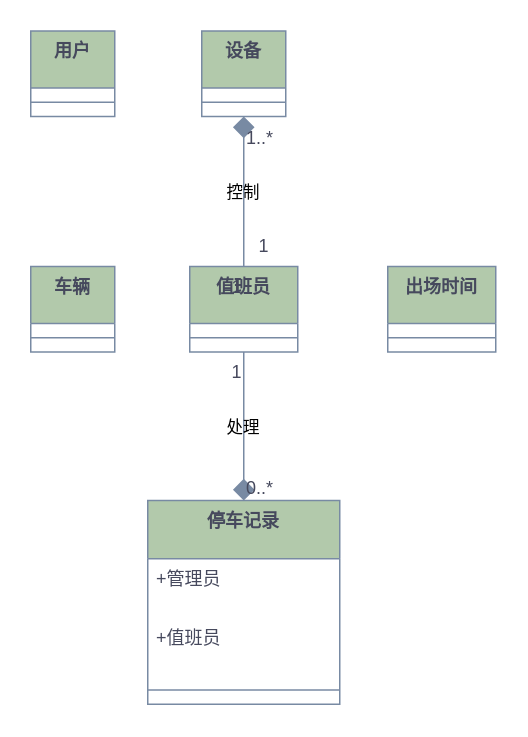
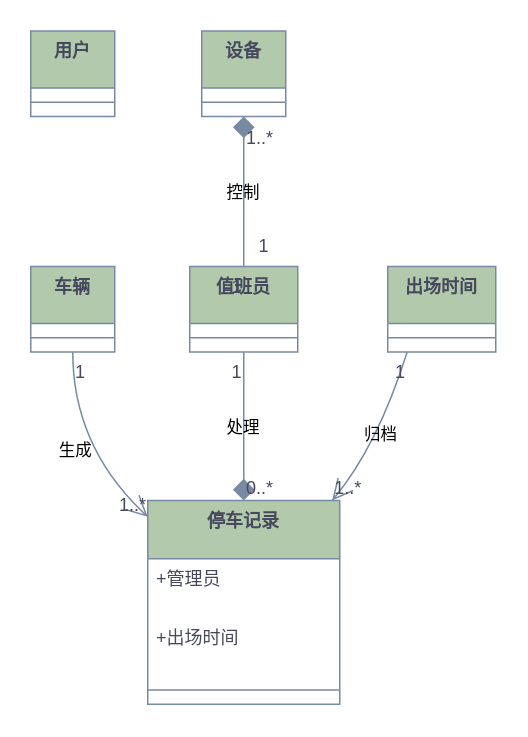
edge "出场时间" -> "停车记录": added, labels "1", "归档", "1..*"
edge "车辆" -> "停车记录": added, labels "1", "生成", "1..*"
node "+值班员": label "+值班员" -> "+出场时间"
